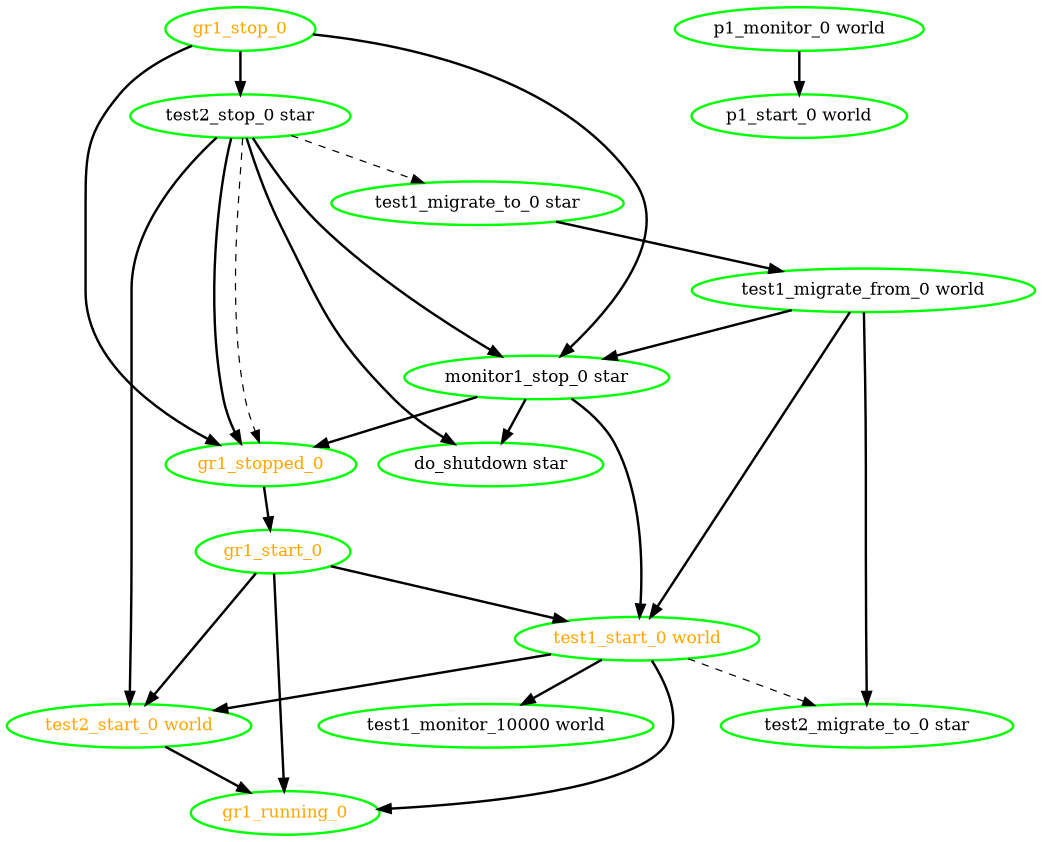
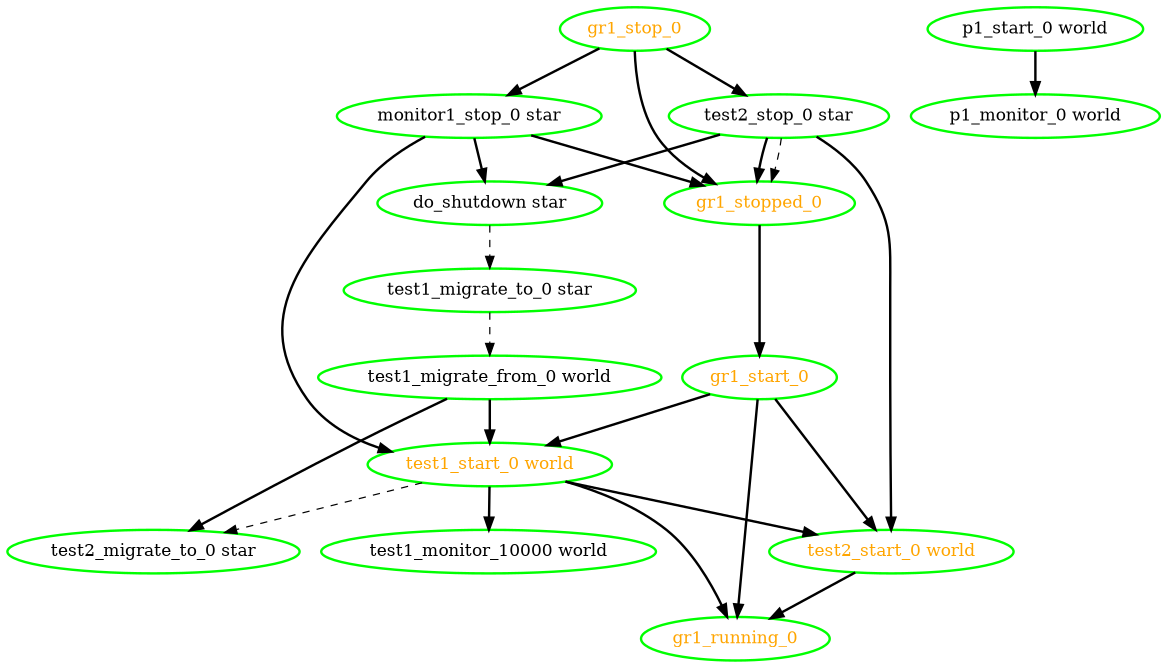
edge "p1_monitor_0 world" -> "p1_start_0 world": reversed
edge "test2_stop_0 star" -> "test1_migrate_to_0 star": now "do_shutdown star" -> "test1_migrate_to_0 star"
edge "test1_migrate_to_0 star" -> "test1_migrate_from_0 world": style bold -> dashed
edge "test2_stop_0 star" -> "monitor1_stop_0 star": removed
edge "test1_migrate_from_0 world" -> "monitor1_stop_0 star": removed
